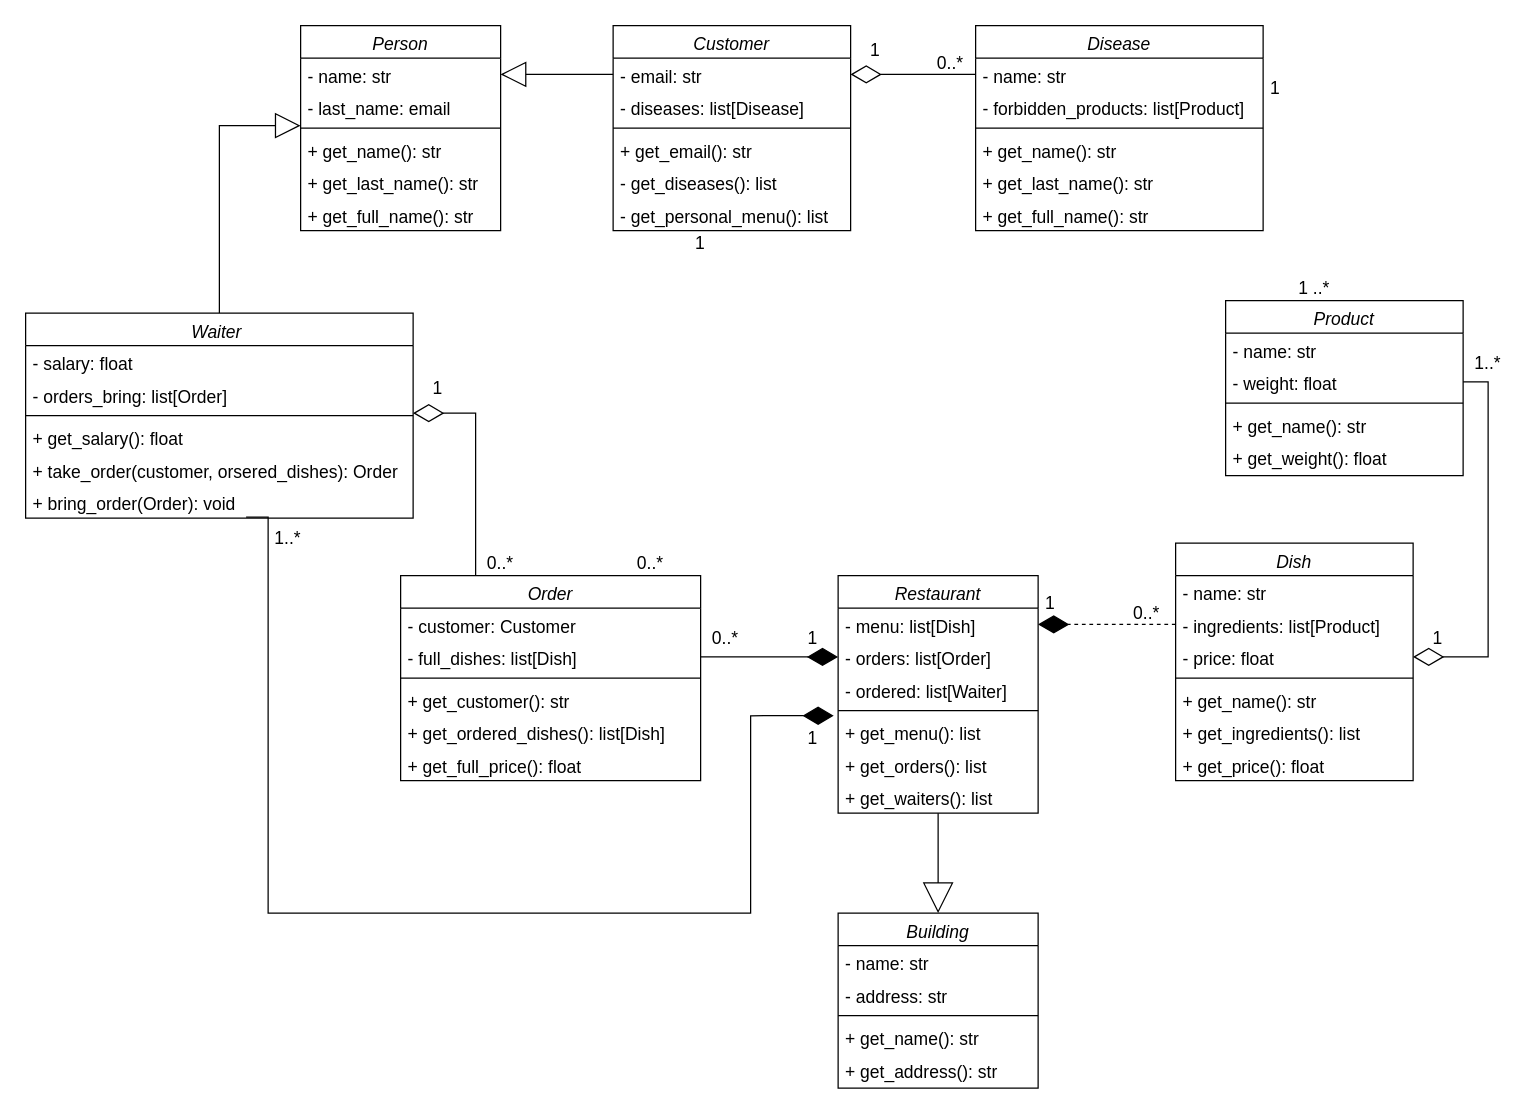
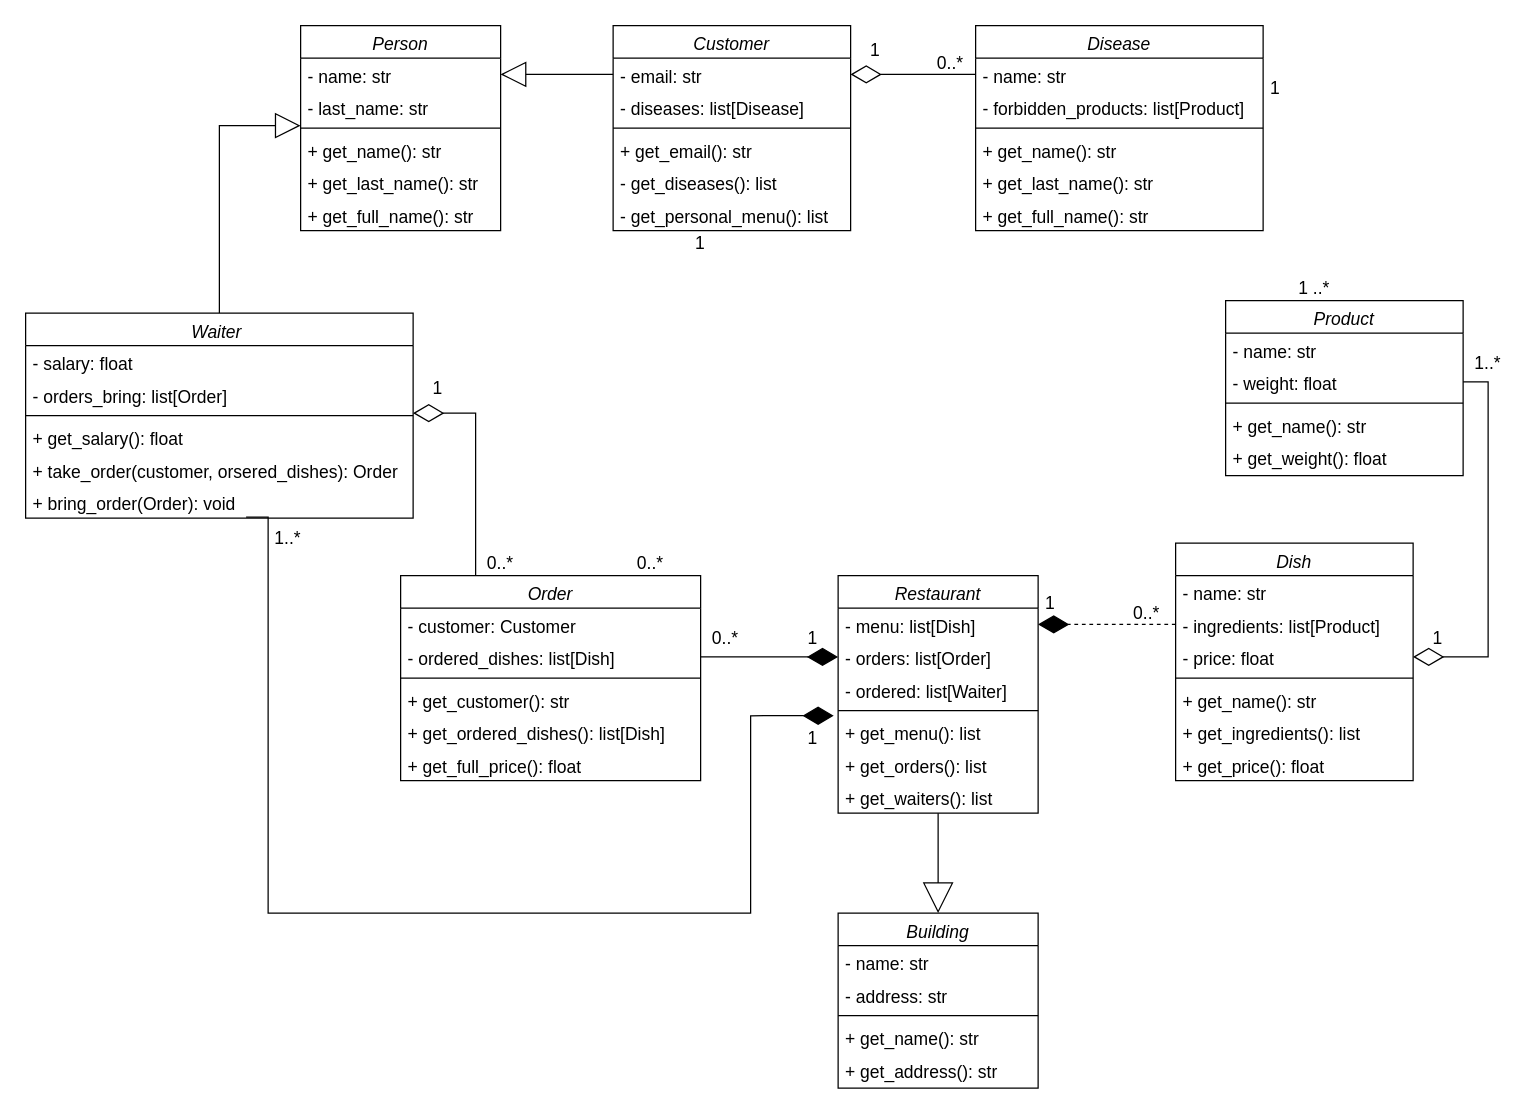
node "- last_name: email": label "- last_name: email" -> "- last_name: str"
node "- full_dishes: list[Dish]": label "- full_dishes: list[Dish]" -> "- ordered_dishes: list[Dish]"
